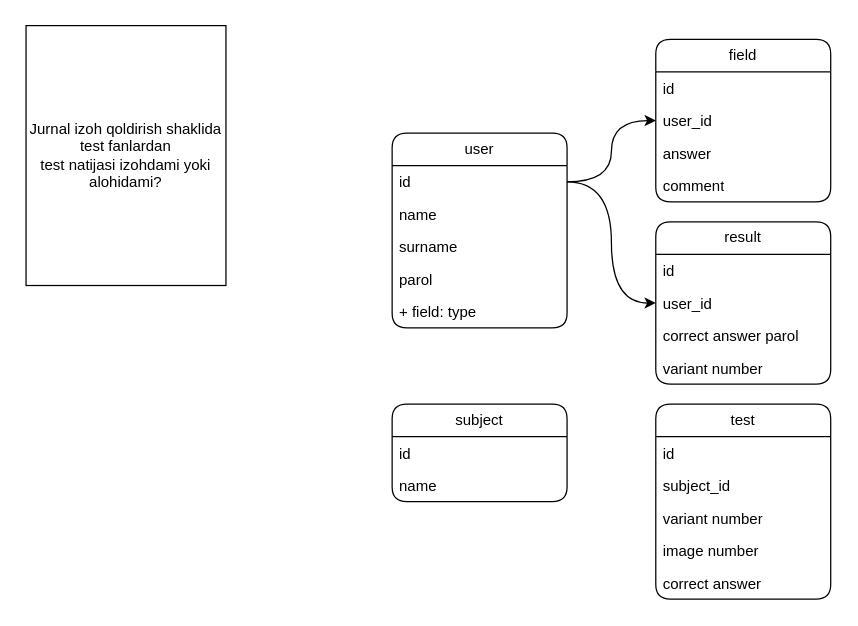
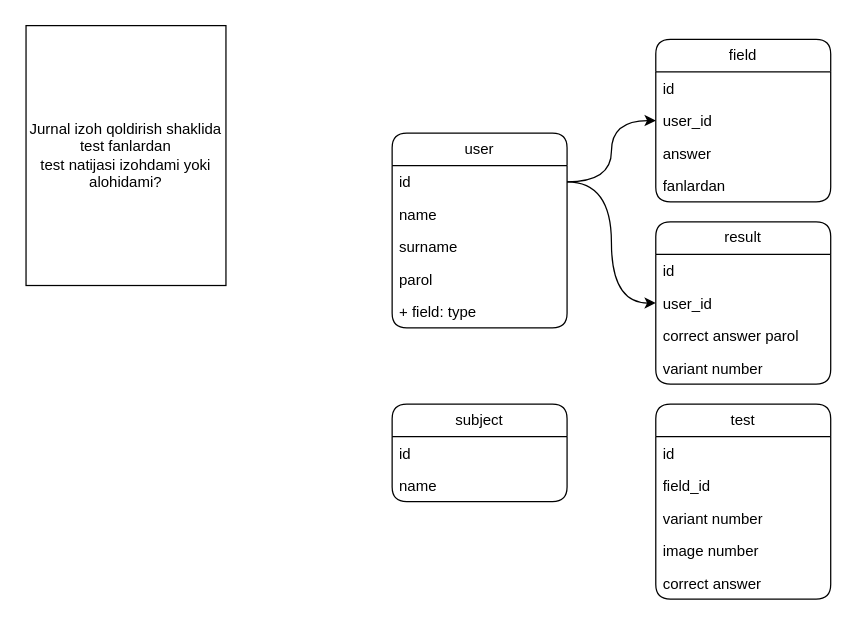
node "comment": label "comment" -> "fanlardan"
node "subject_id": label "subject_id" -> "field_id"
